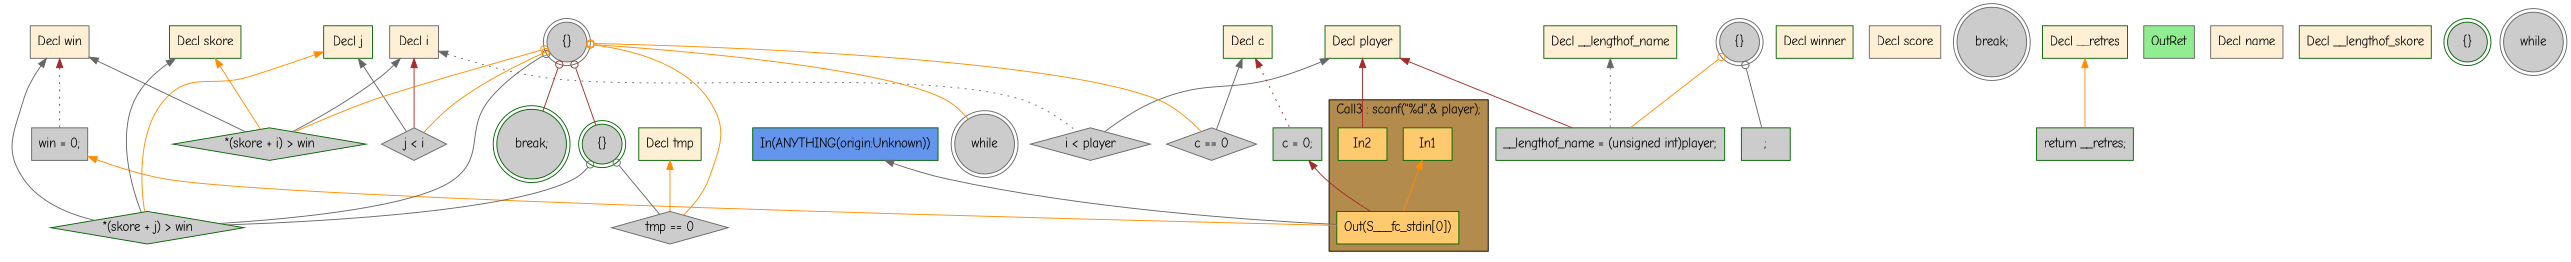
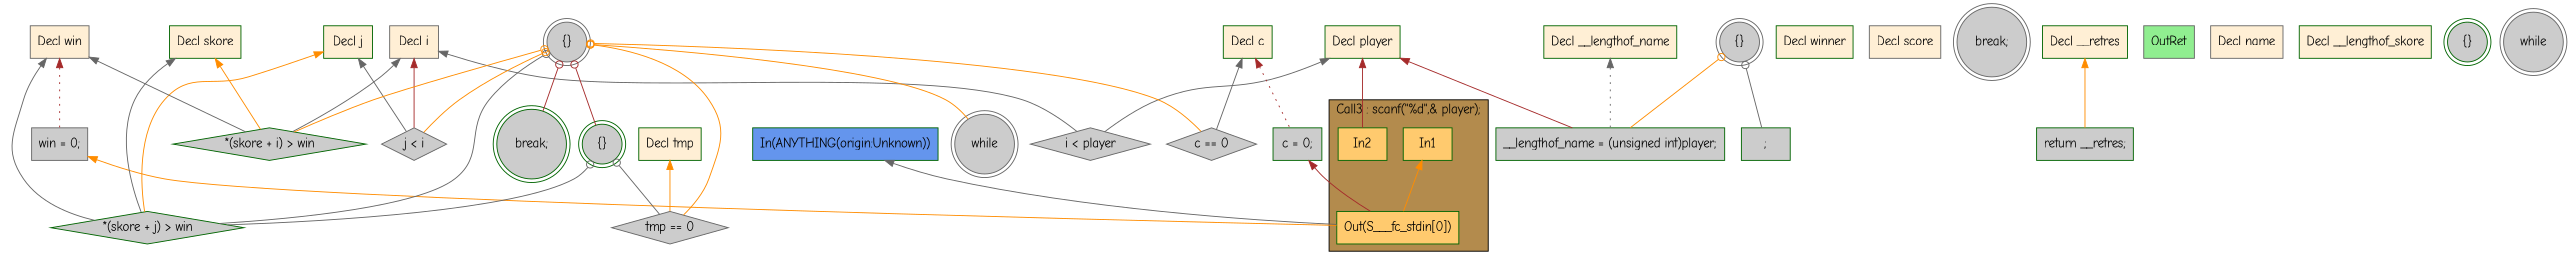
edge "i < player" -> "Decl i": style dotted -> solid
